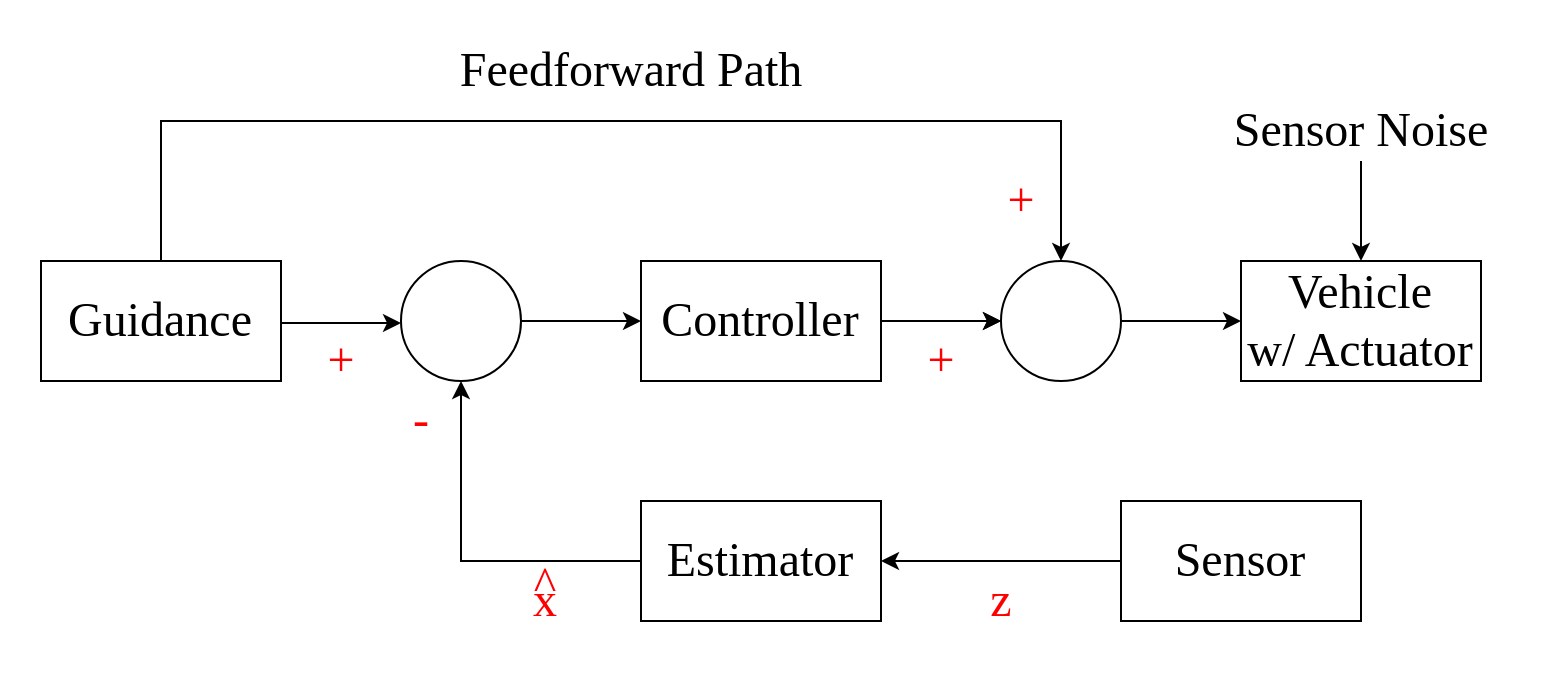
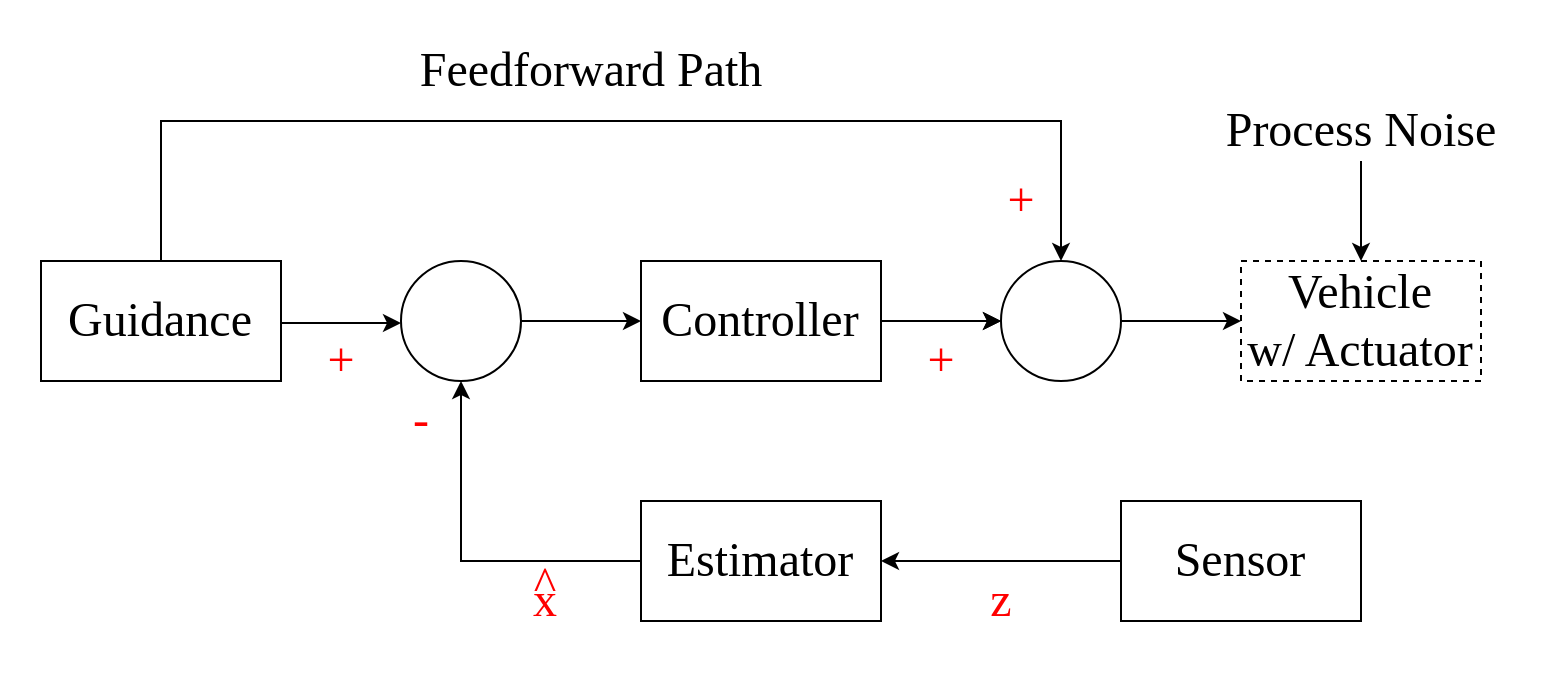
node "Feedforward Path": moved (631, 71) -> (591, 71)
node "Sensor Noise": label "Sensor Noise" -> "Process Noise"
node "Vehicle w/ Actuator": style solid -> dashed
